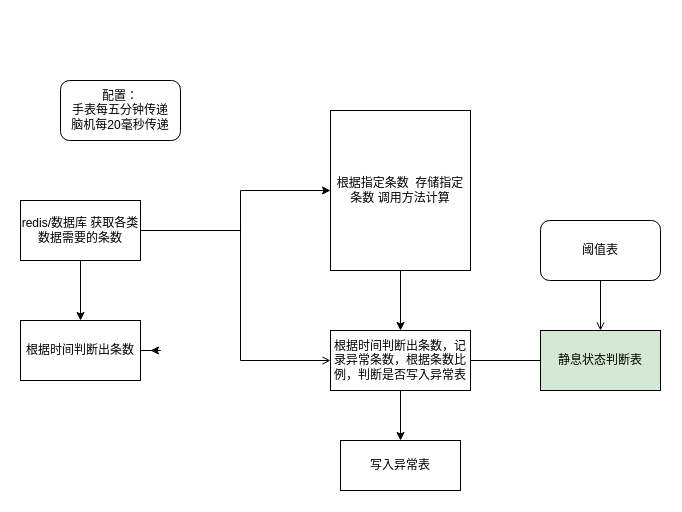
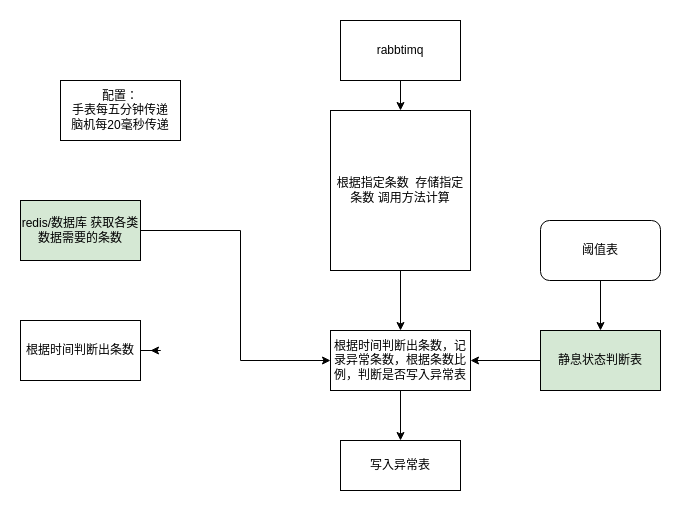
node "rabbtimq": added
edge "rabbtimq" -> "根据指定条数 存储指定条数 调用方法计算": added
node "配置： 手表每五分钟传递 脑机每20毫秒传递": shape rounded rectangle -> rectangle
edge "redis/数据库 获取各类数据需要的条数" -> "根据指定条数 存储指定条数 调用方法计算": removed
node "redis/数据库 获取各类数据需要的条数": fillcolor #ffffff -> #d5e8d4
edge "redis/数据库 获取各类数据需要的条数" -> "根据时间判断出条数": removed
edge "阈值表" -> "静息状态判断表": arrowhead open -> classic
edge "redis/数据库 获取各类数据需要的条数" -> "根据时间判断出条数，记录异常条数，根据条数比例，判断是否写入异常表": arrowhead open -> classic
edge "根据时间判断出条数，记录异常条数，根据条数比例，判断是否写入异常表" -- "静息状态判断表": arrowhead none -> classic
